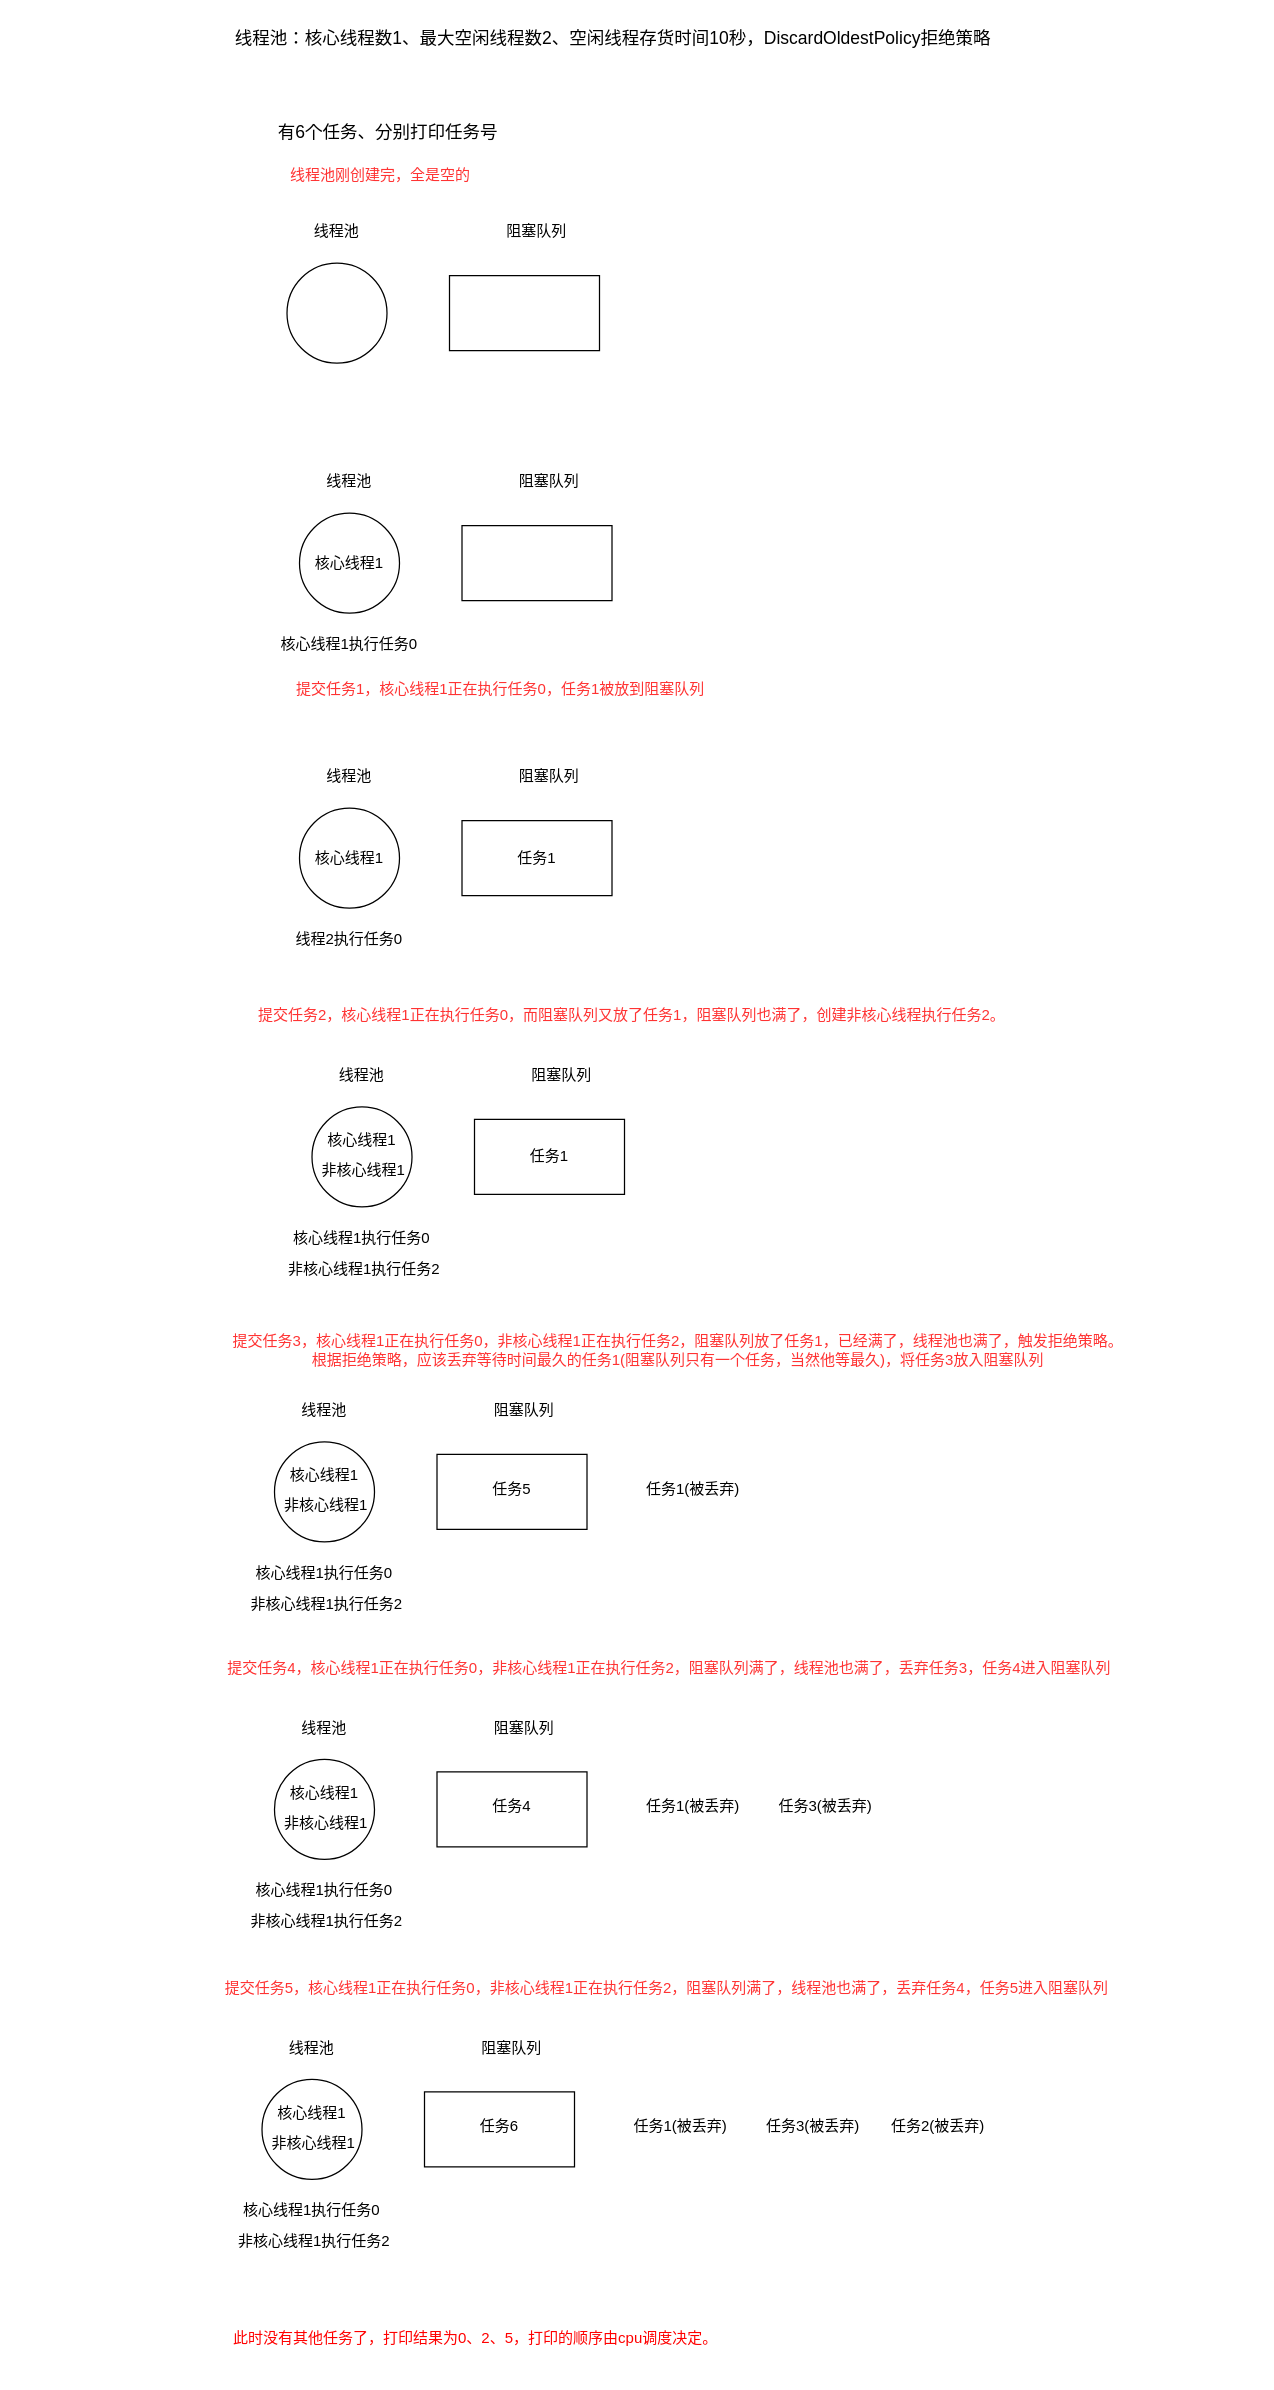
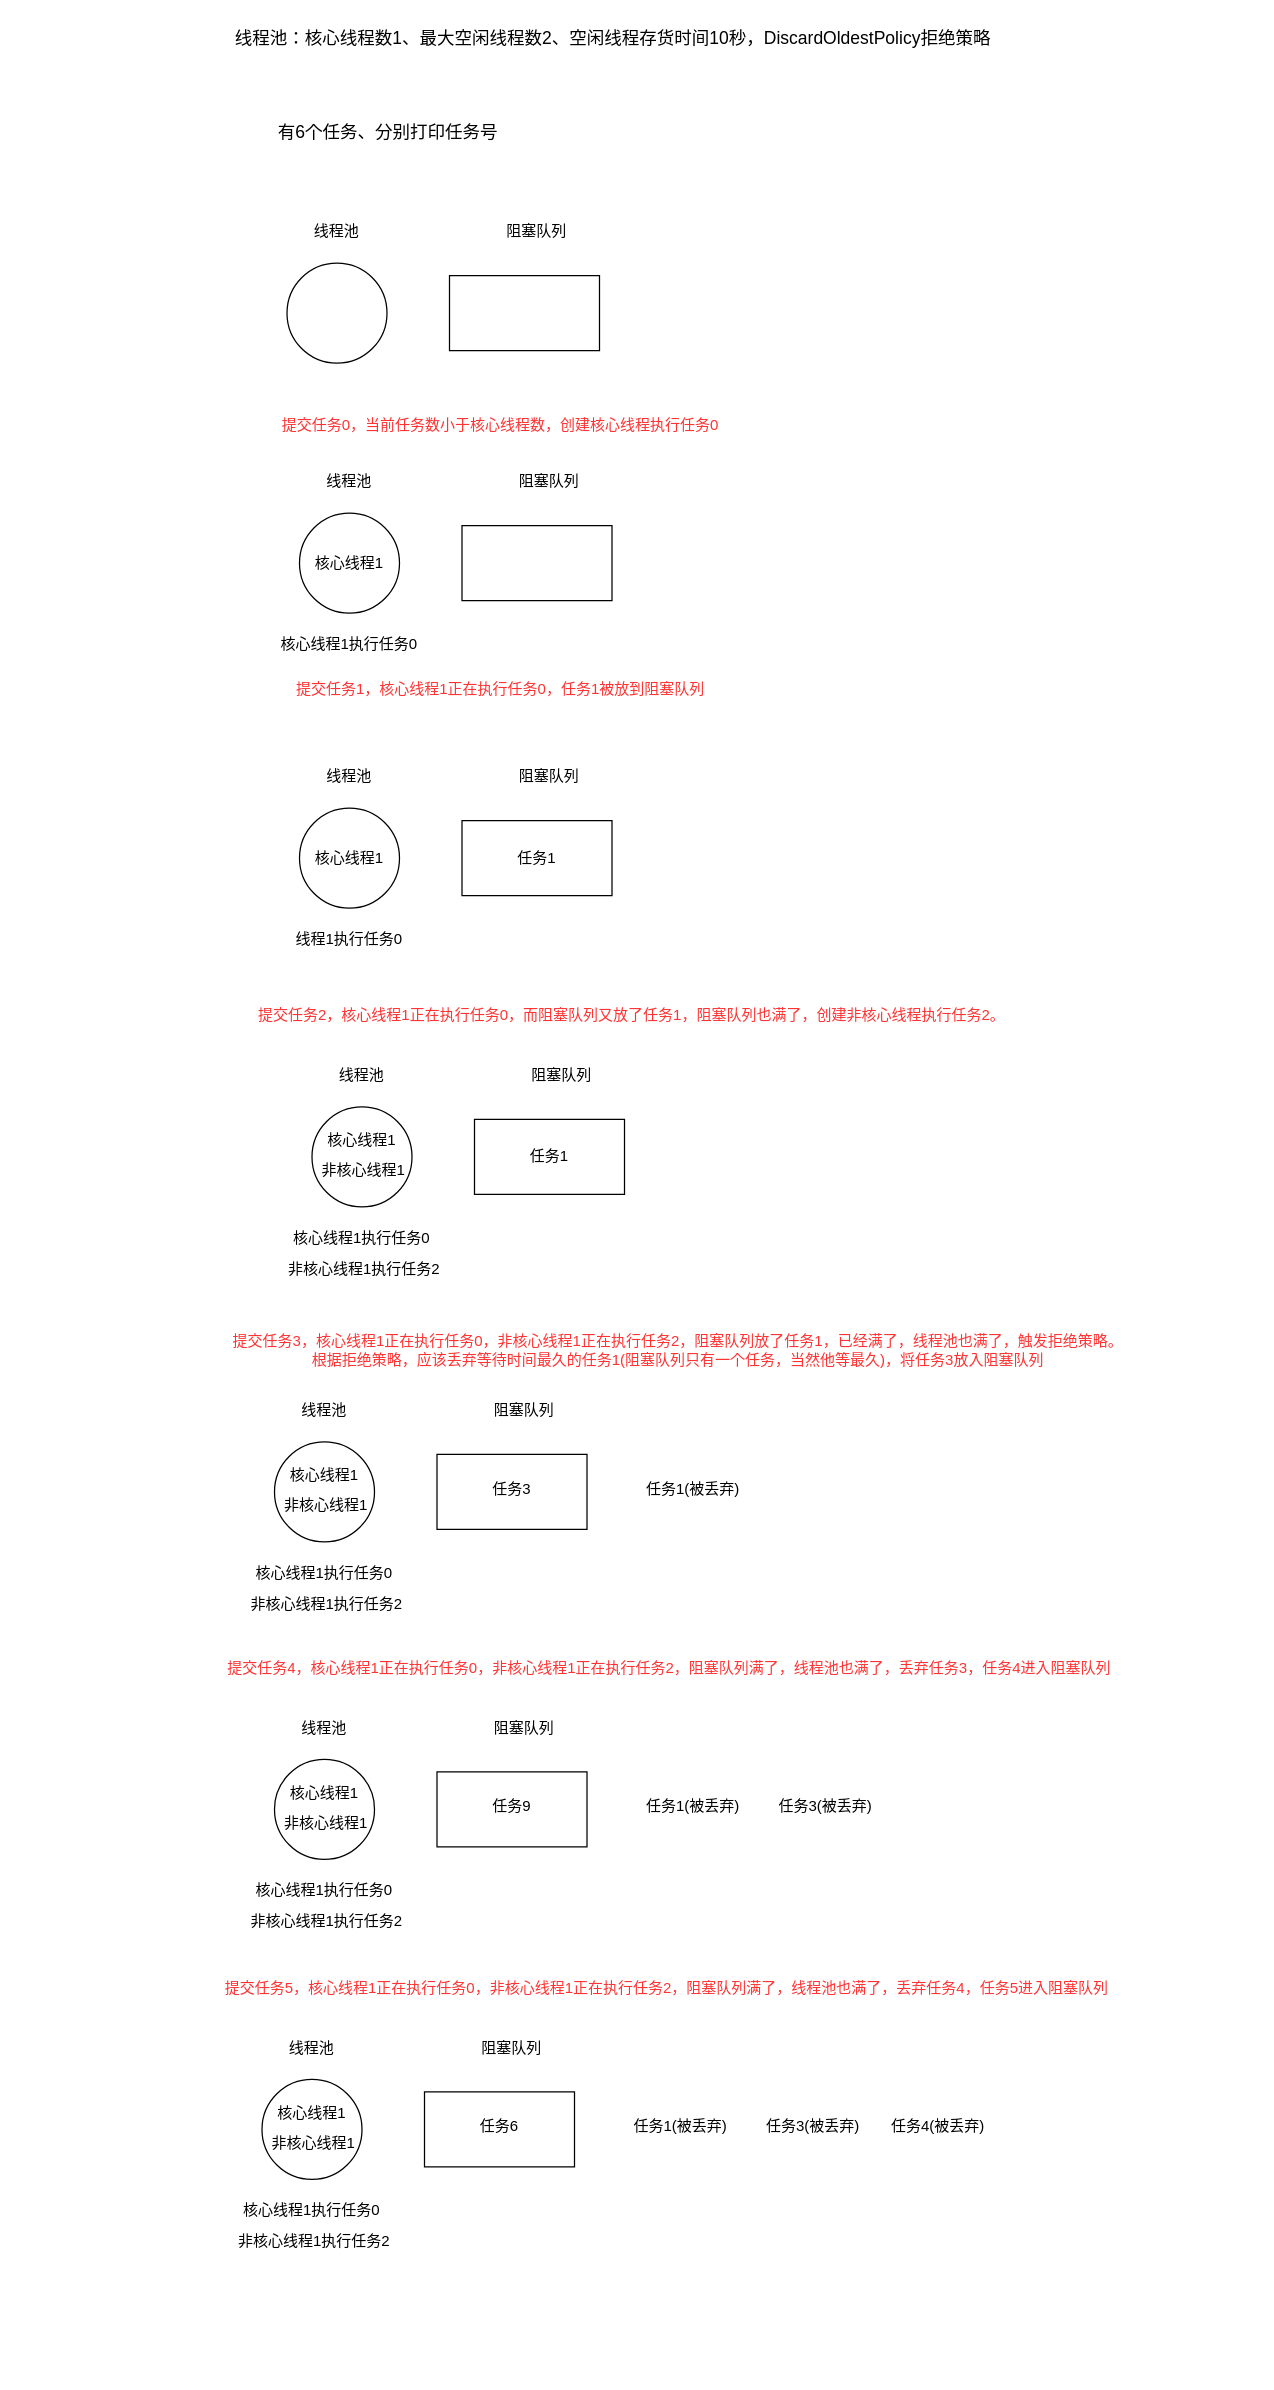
node "线程池刚创建完，全是空的": removed
node "提交任务0，当前任务数小于核心线程数，创建核心线程执行任务0": added
node "线程2执行任务0": label "线程2执行任务0" -> "线程1执行任务0"
node "任务5": label "任务5" -> "任务3"
node "任务4": label "任务4" -> "任务9"
node "任务2(被丢弃)": label "任务2(被丢弃)" -> "任务4(被丢弃)"
node "此时没有其他任务了，打印结果为0、2、5，打印的顺序由cpu调度决定。": removed
